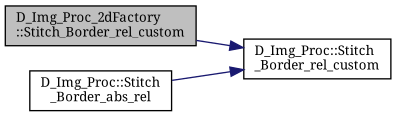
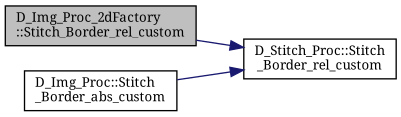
node "D_Img_Proc::Stitch _Border_rel_custom": label "D_Img_Proc::Stitch _Border_rel_custom" -> "D_Stitch_Proc::Stitch _Border_rel_custom"
node "D_Img_Proc::Stitch _Border_abs_rel": label "D_Img_Proc::Stitch _Border_abs_rel" -> "D_Img_Proc::Stitch _Border_abs_custom"
